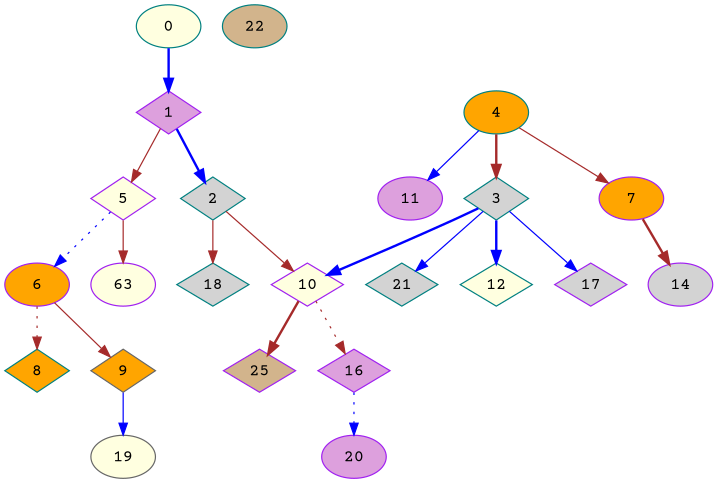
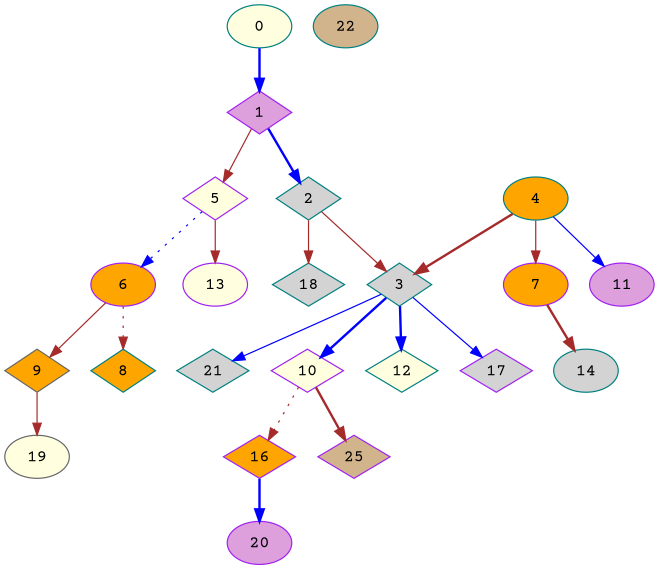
edge "2" -> "10": now "2" -> "3"
node "63": label "63" -> "13"
node "14": color purple -> teal
node "16": fillcolor plum -> orange
edge "9" -> "19": color blue -> brown
edge "16" -> "20": style dotted -> bold
